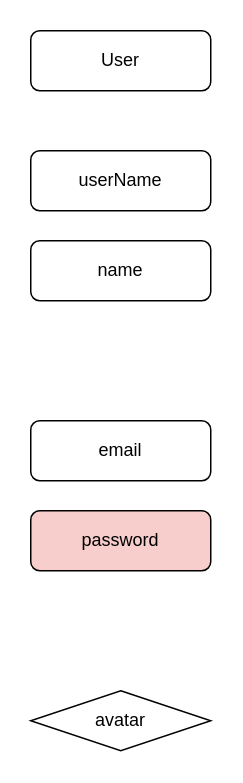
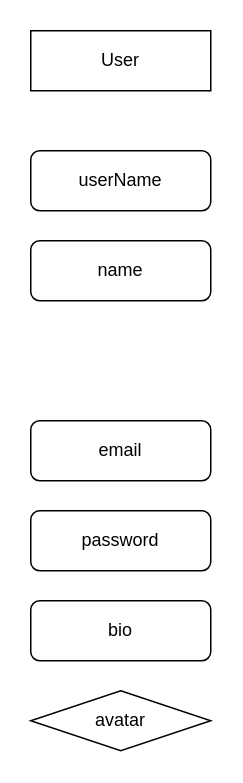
node "User": shape rounded rectangle -> rectangle
node "password": fillcolor #f8cecc -> #ffffff
node "bio": added
